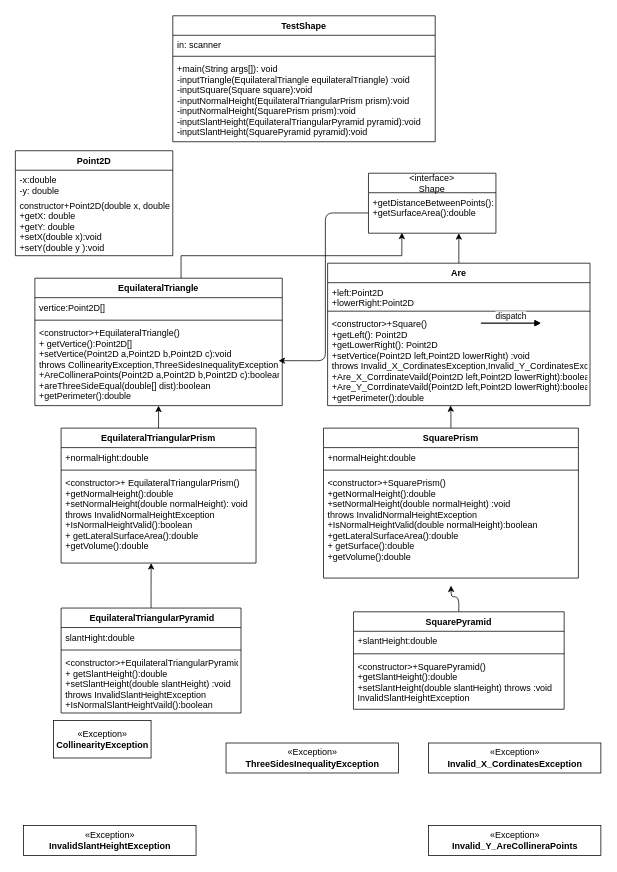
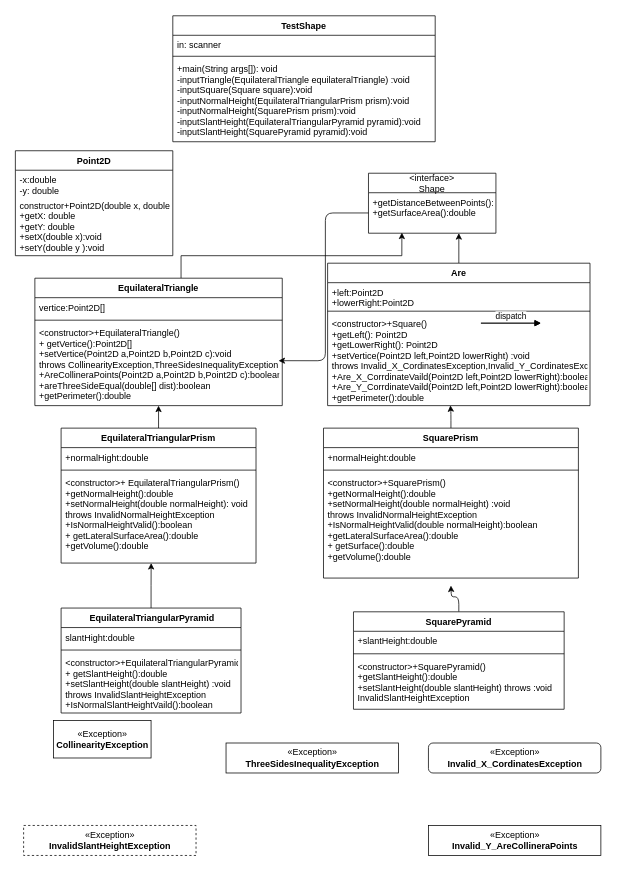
node "«Exception» Invalid_X_CordinatesException": shape rectangle -> rounded rectangle
node "«Exception» InvalidSlantHeightException": style solid -> dashed
